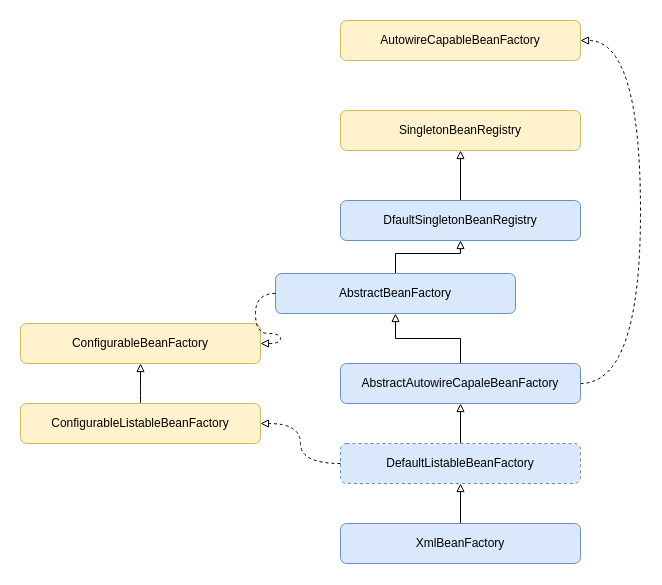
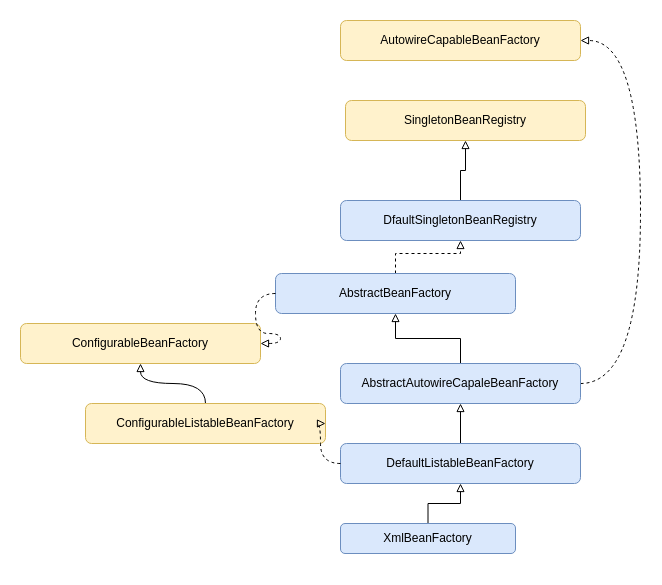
node "SingletonBeanRegistry": moved (461, 131) -> (466, 121)
edge "AbstractBeanFactory" -> "DfaultSingletonBeanRegistry": style solid -> dashed
node "ConfigurableListableBeanFactory": moved (141, 424) -> (206, 424)
node "DefaultListableBeanFactory": style dashed -> solid
node "XmlBeanFactory": size 240x40 -> 175x30
